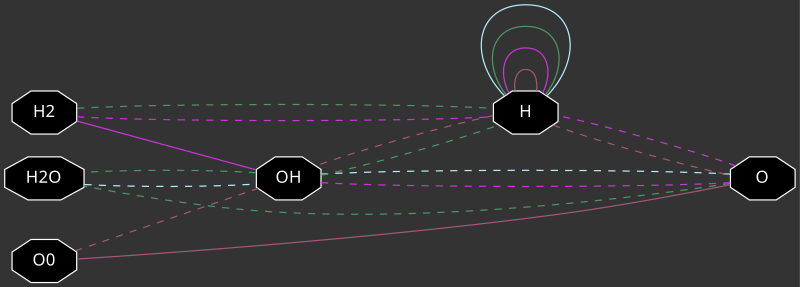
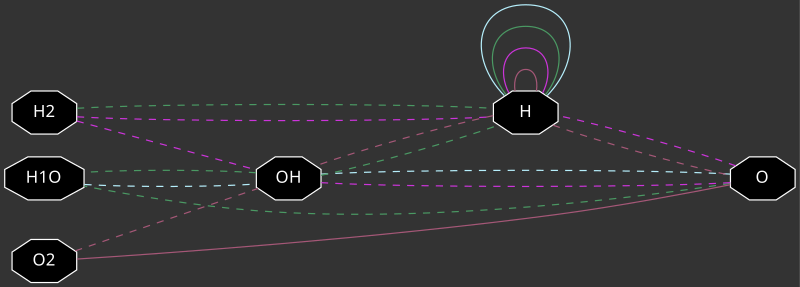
edge "H2" -- "OH": style filled -> dashed
node "H2O": label "H2O" -> "H1O"
node "O0": label "O0" -> "O2"
